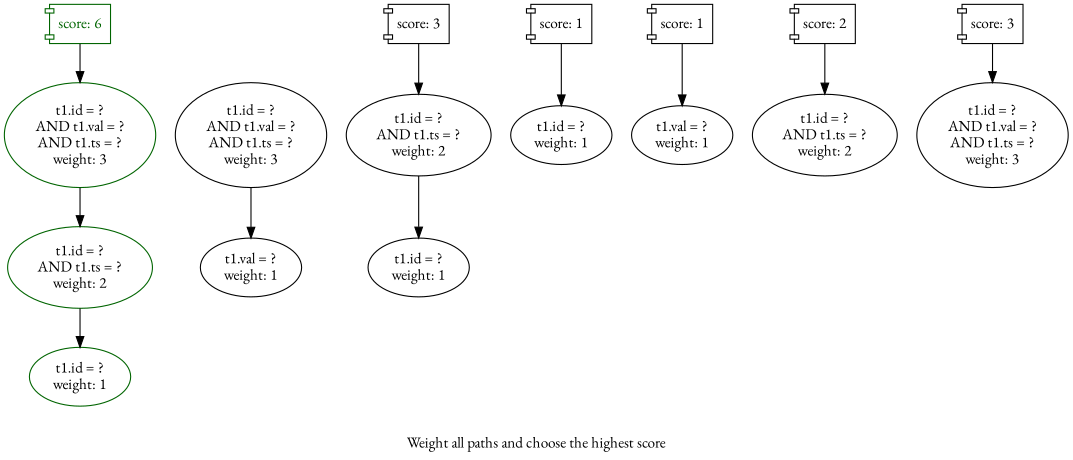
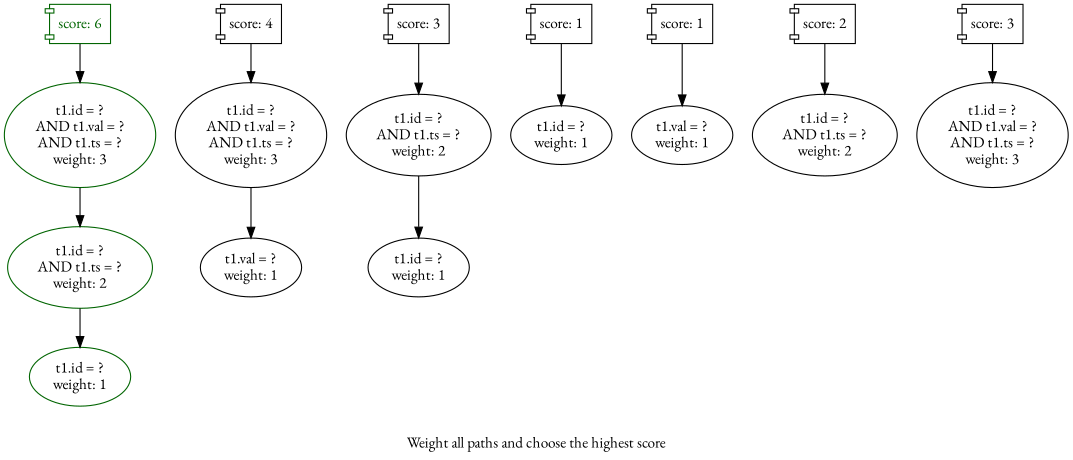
node "score: 4": added
